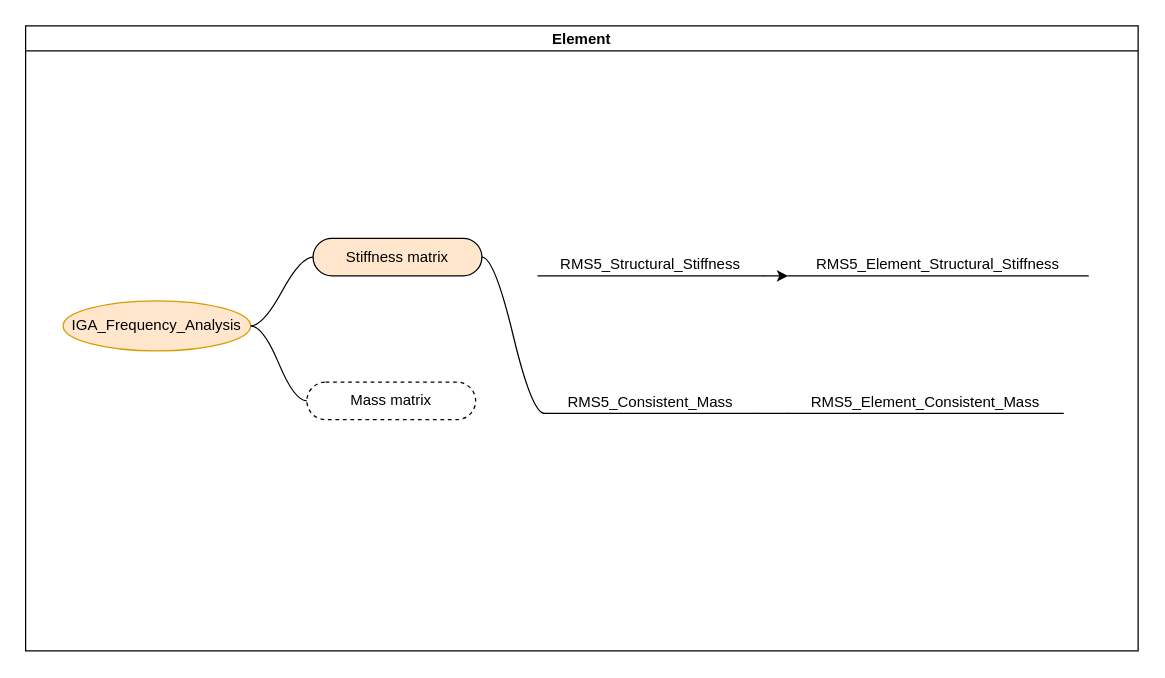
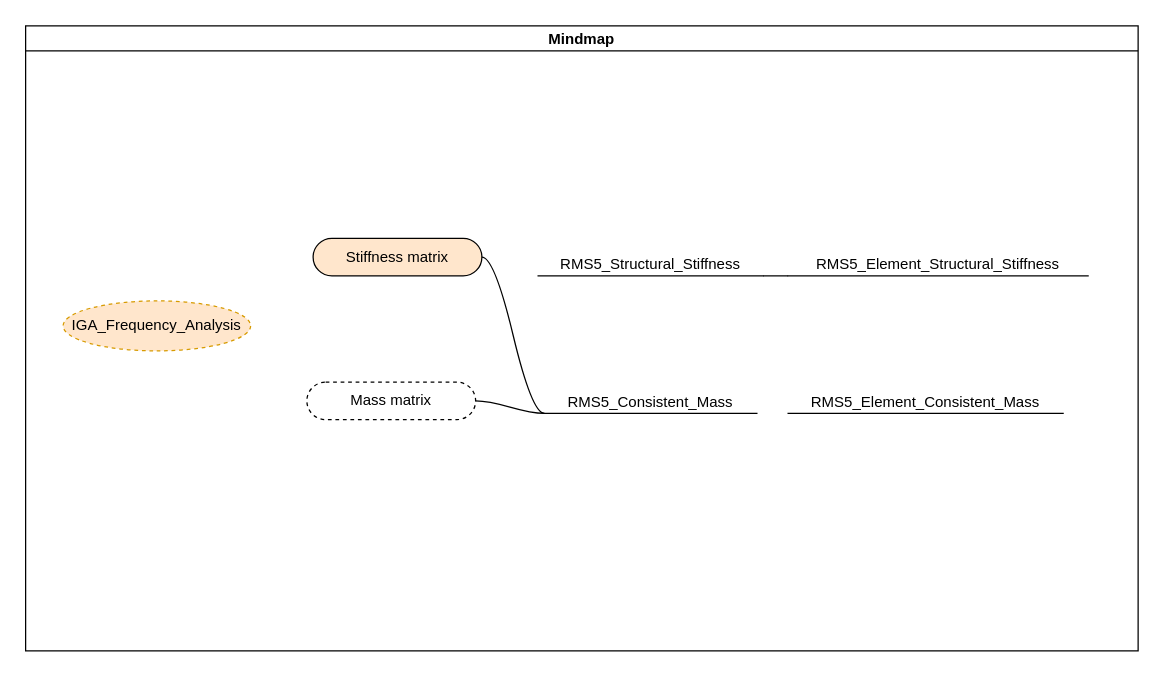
node "Element": label "Element" -> "Mindmap"
edge "RMS5_Structural_Stiffness" -> "RMS5_Element_Structural_Stiffness": arrowhead classic -> none
edge "Stiffness matrix" -- "IGA_Frequency_Analysis": removed
node "IGA_Frequency_Analysis": style solid -> dashed
edge "IGA_Frequency_Analysis" -- "Mass matrix": removed
edge "RMS5_Consistent_Mass" -- "Mass matrix": added
edge "RMS5_Consistent_Mass" -- "RMS5_Element_Consistent_Mass": removed
